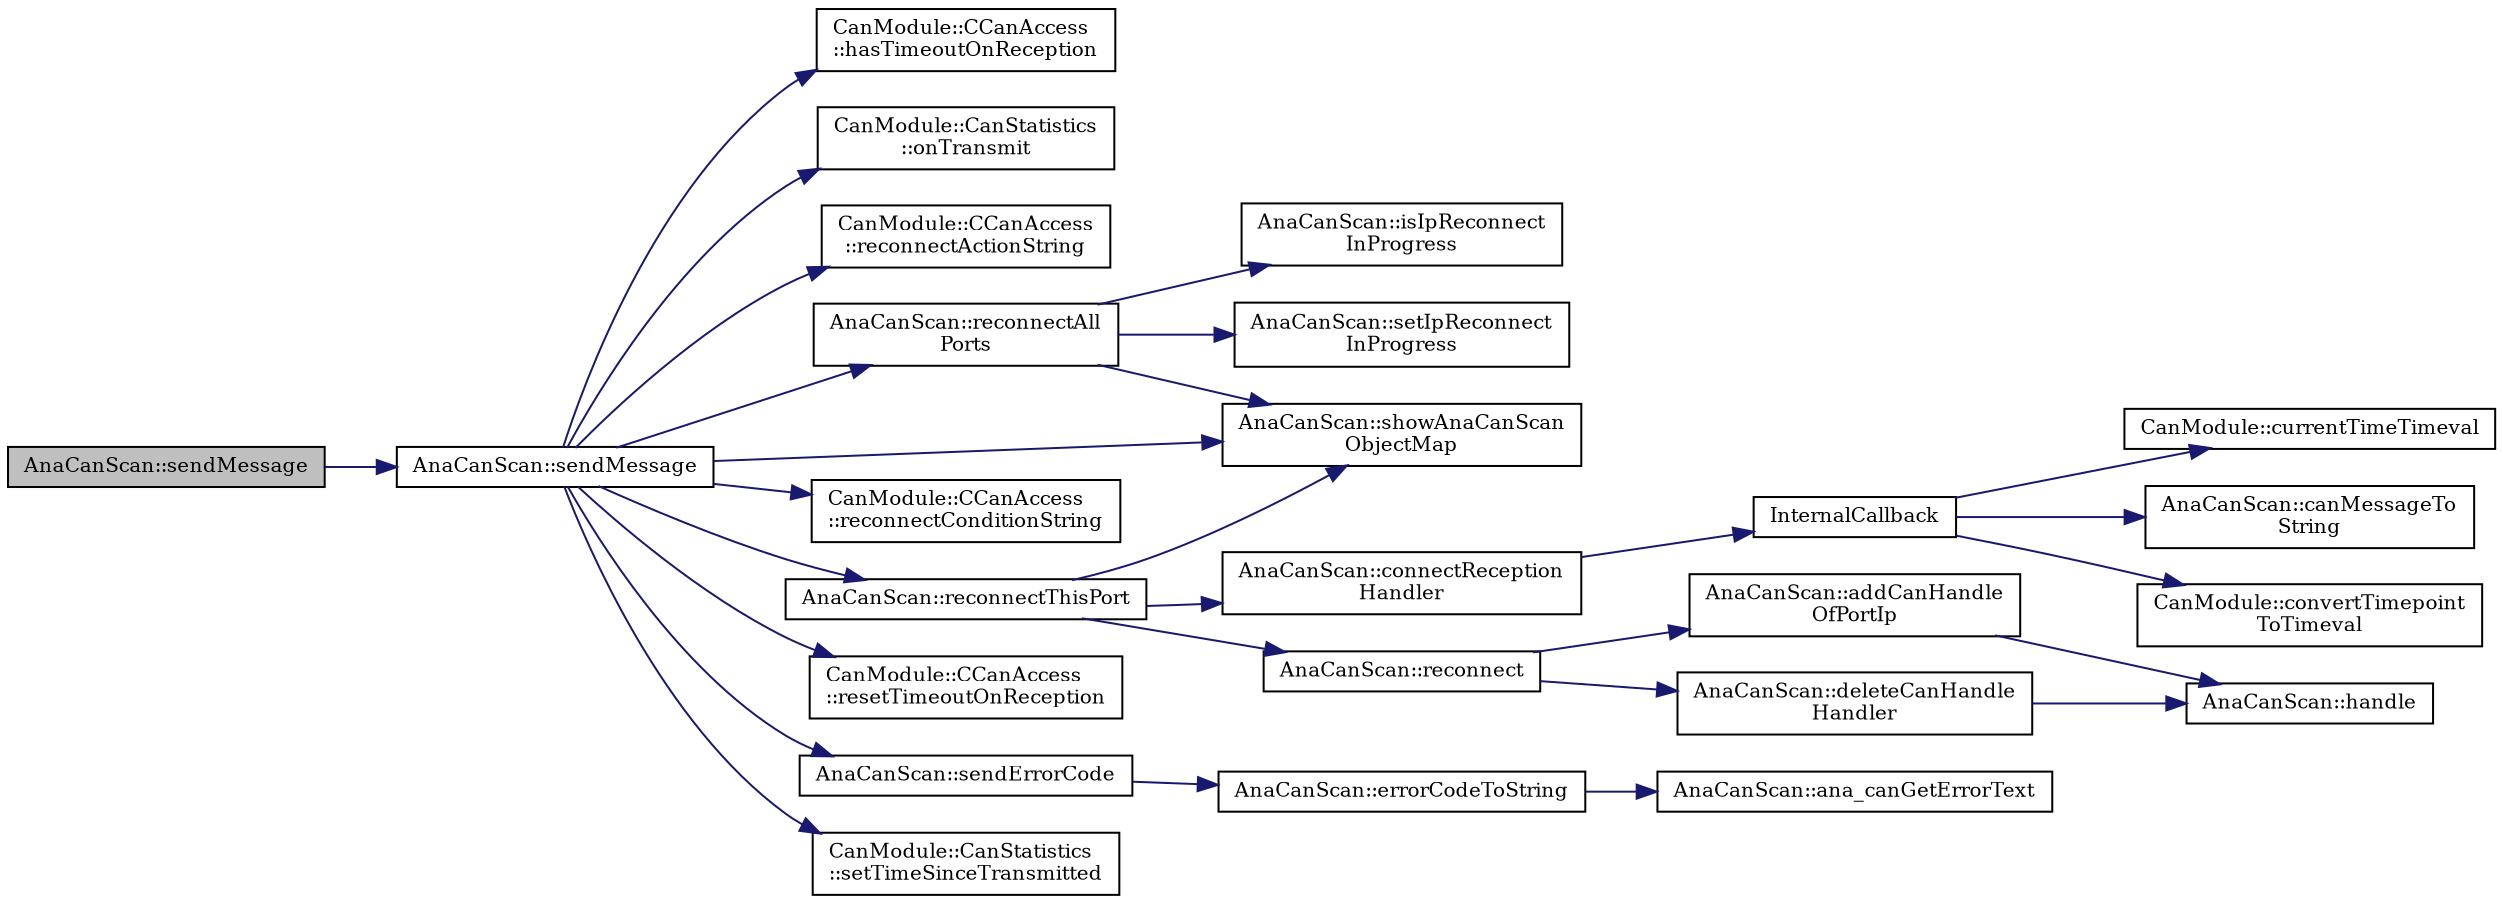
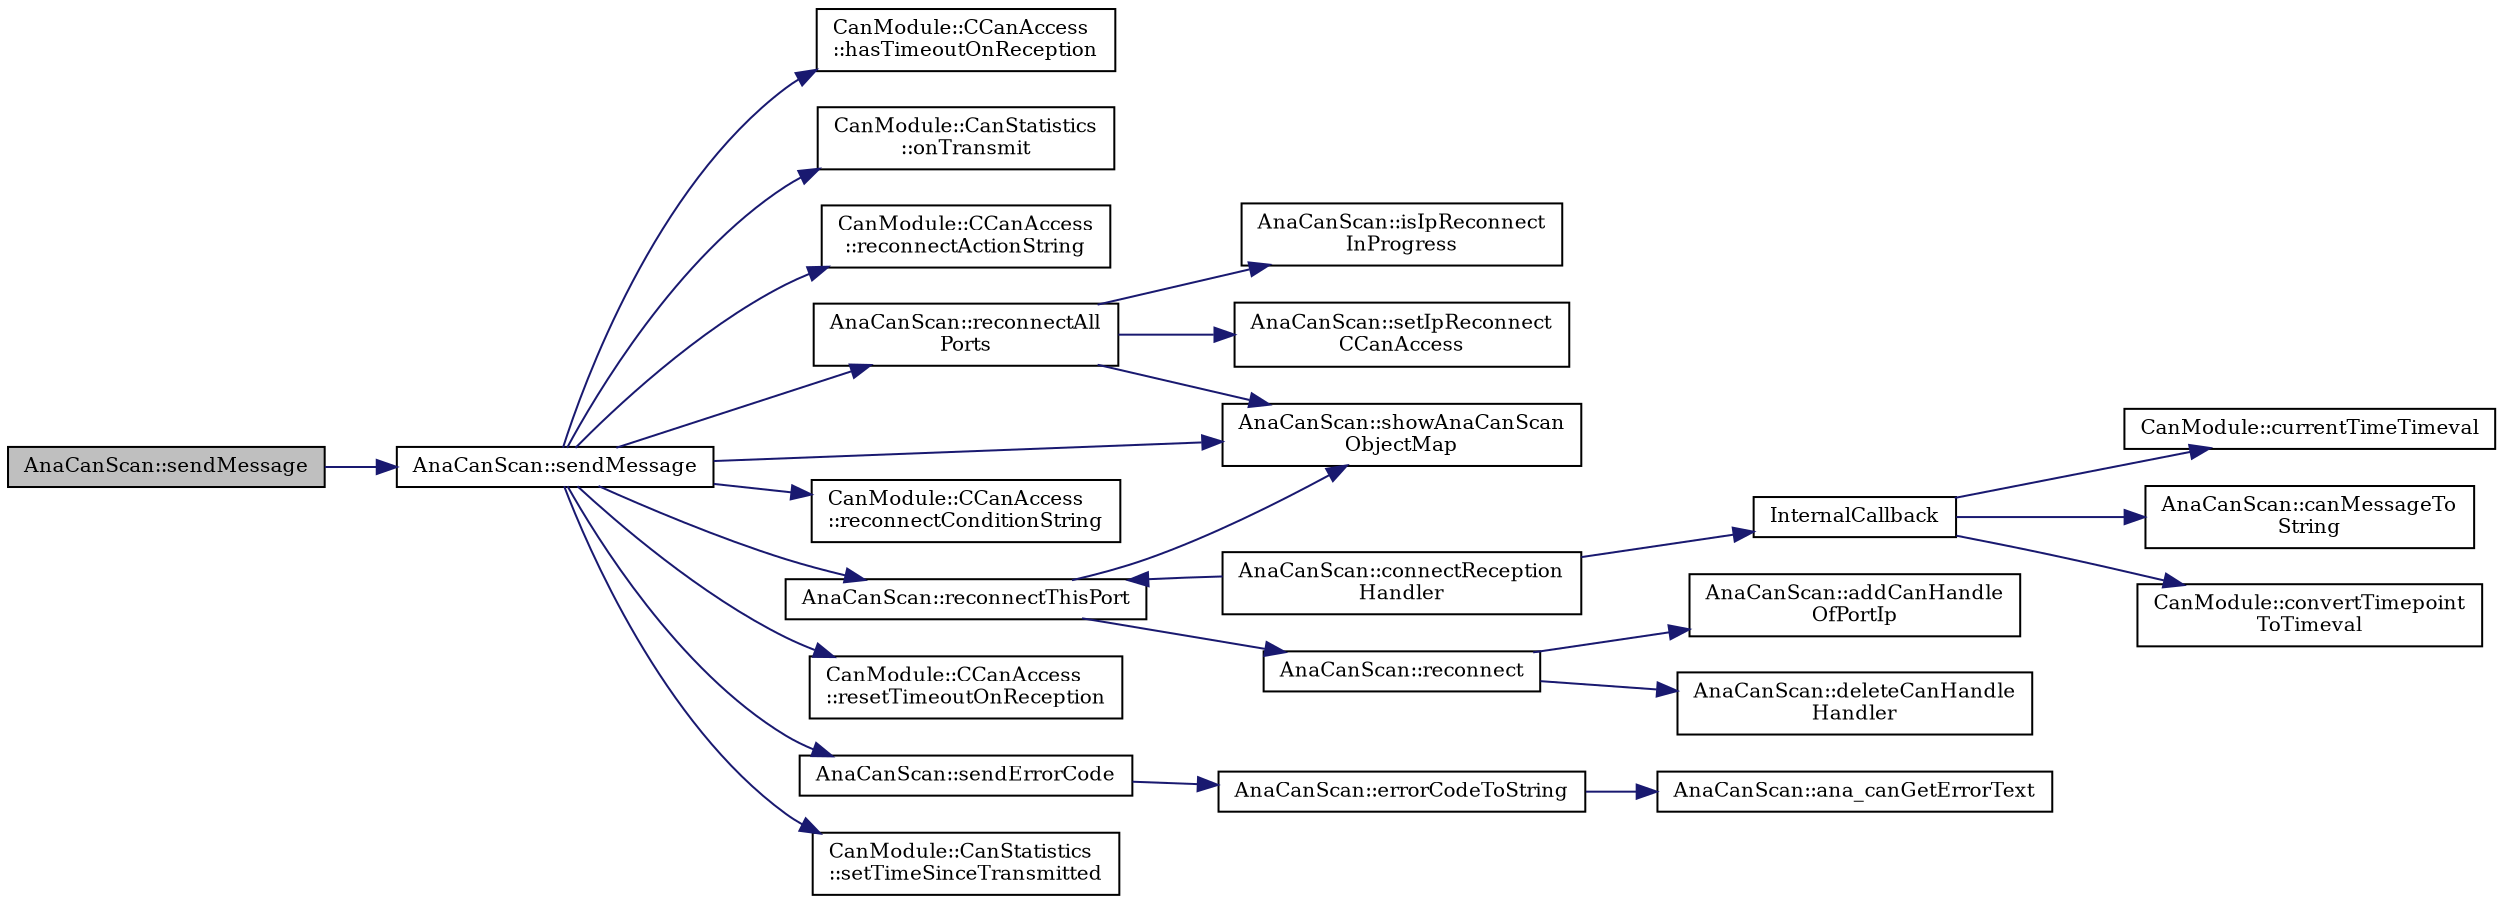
node "AnaCanScan::setIpReconnect InProgress": label "AnaCanScan::setIpReconnect InProgress" -> "AnaCanScan::setIpReconnect CCanAccess"
edge "AnaCanScan::reconnectThisPort" -> "AnaCanScan::connectReception Handler": reversed
node "AnaCanScan::handle": removed
